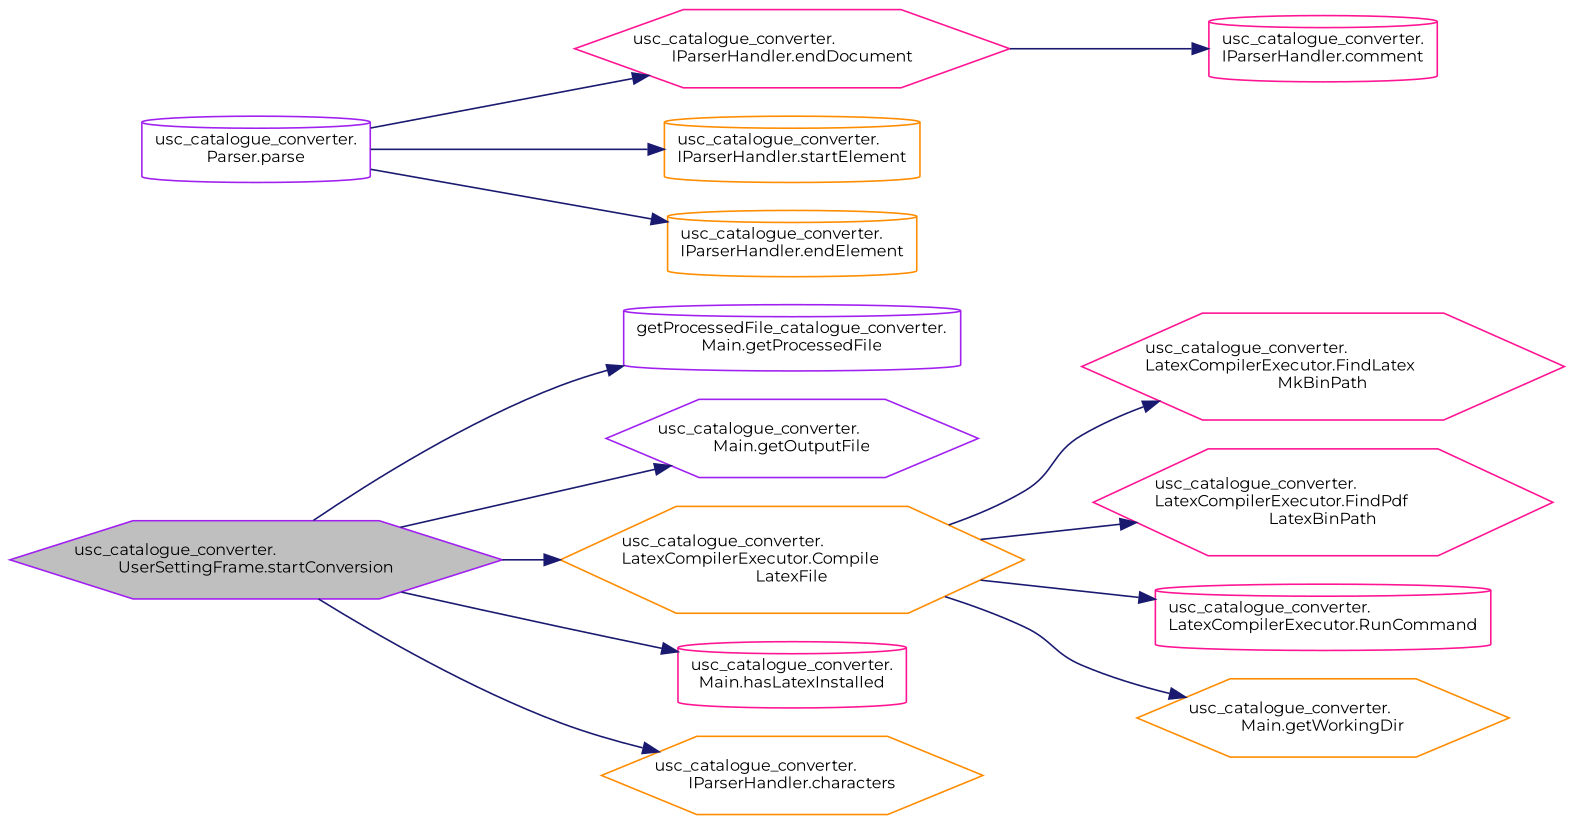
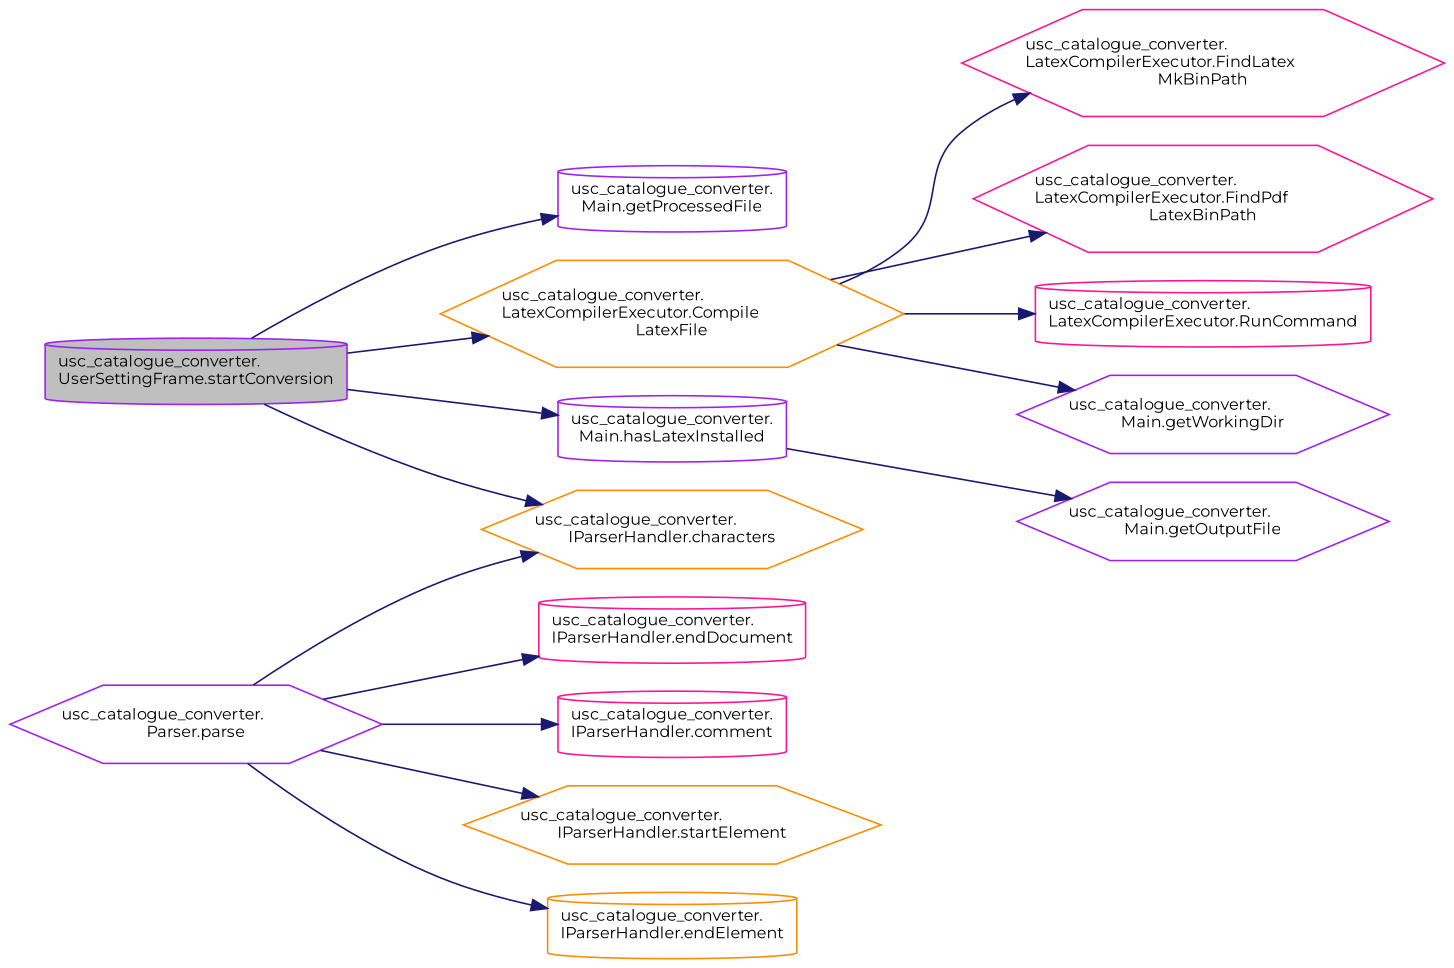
node "usc_catalogue_converter. IParserHandler.endDocument": shape hexagon -> cylinder
edge "usc_catalogue_converter. IParserHandler.endDocument" -> "usc_catalogue_converter. IParserHandler.comment": now "usc_catalogue_converter. Parser.parse" -> "usc_catalogue_converter. IParserHandler.comment"
node "usc_catalogue_converter. Parser.parse": shape cylinder -> hexagon
node "usc_catalogue_converter. IParserHandler.startElement": shape cylinder -> hexagon
node "getProcessedFile_catalogue_converter. Main.getProcessedFile": label "getProcessedFile_catalogue_converter. Main.getProcessedFile" -> "usc_catalogue_converter. Main.getProcessedFile"
edge "usc_catalogue_converter. UserSettingFrame.startConversion" -> "usc_catalogue_converter. Main.getOutputFile": now "usc_catalogue_converter. Main.hasLatexInstalled" -> "usc_catalogue_converter. Main.getOutputFile"
node "usc_catalogue_converter. UserSettingFrame.startConversion": shape hexagon -> cylinder
edge "usc_catalogue_converter. Parser.parse" -> "usc_catalogue_converter. IParserHandler.characters": added
node "usc_catalogue_converter. Main.hasLatexInstalled": color deeppink -> purple
node "usc_catalogue_converter. Main.getWorkingDir": color darkorange -> purple
